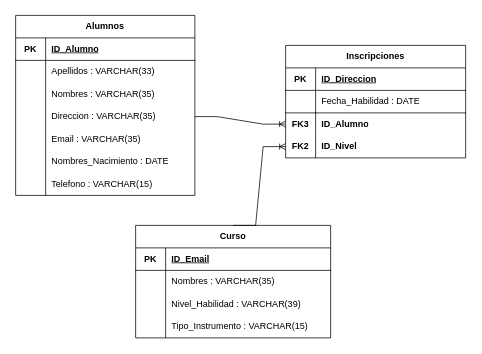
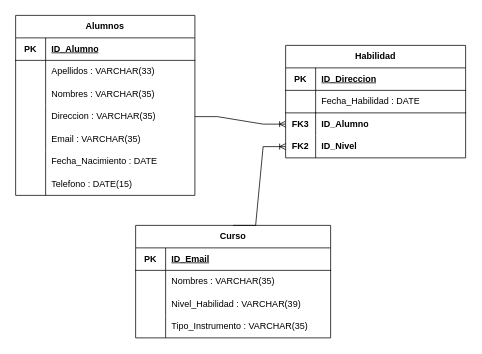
node "Inscripciones": label "Inscripciones" -> "Habilidad"
node "Nombres_Nacimiento : DATE": label "Nombres_Nacimiento : DATE" -> "Fecha_Nacimiento : DATE"
node "Telefono : VARCHAR(15)": label "Telefono : VARCHAR(15)" -> "Telefono : DATE(15)"
node "Tipo_Instrumento : VARCHAR(15)": label "Tipo_Instrumento : VARCHAR(15)" -> "Tipo_Instrumento : VARCHAR(35)"
